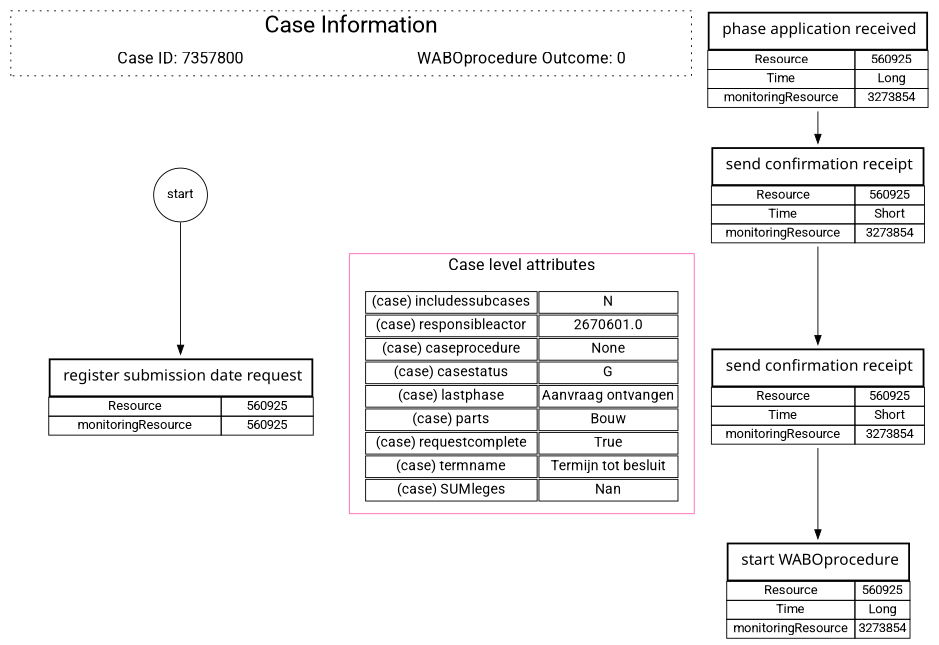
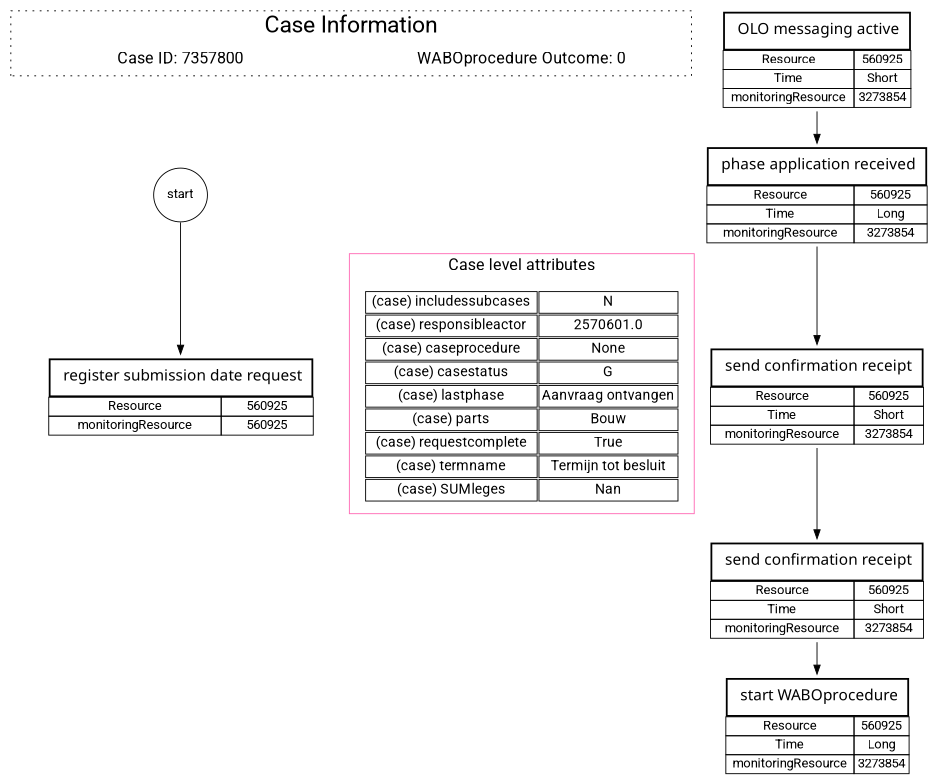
node "OLO messaging active": added
node "(case) includessubcases": text "2670601.0" -> "2570601.0"
